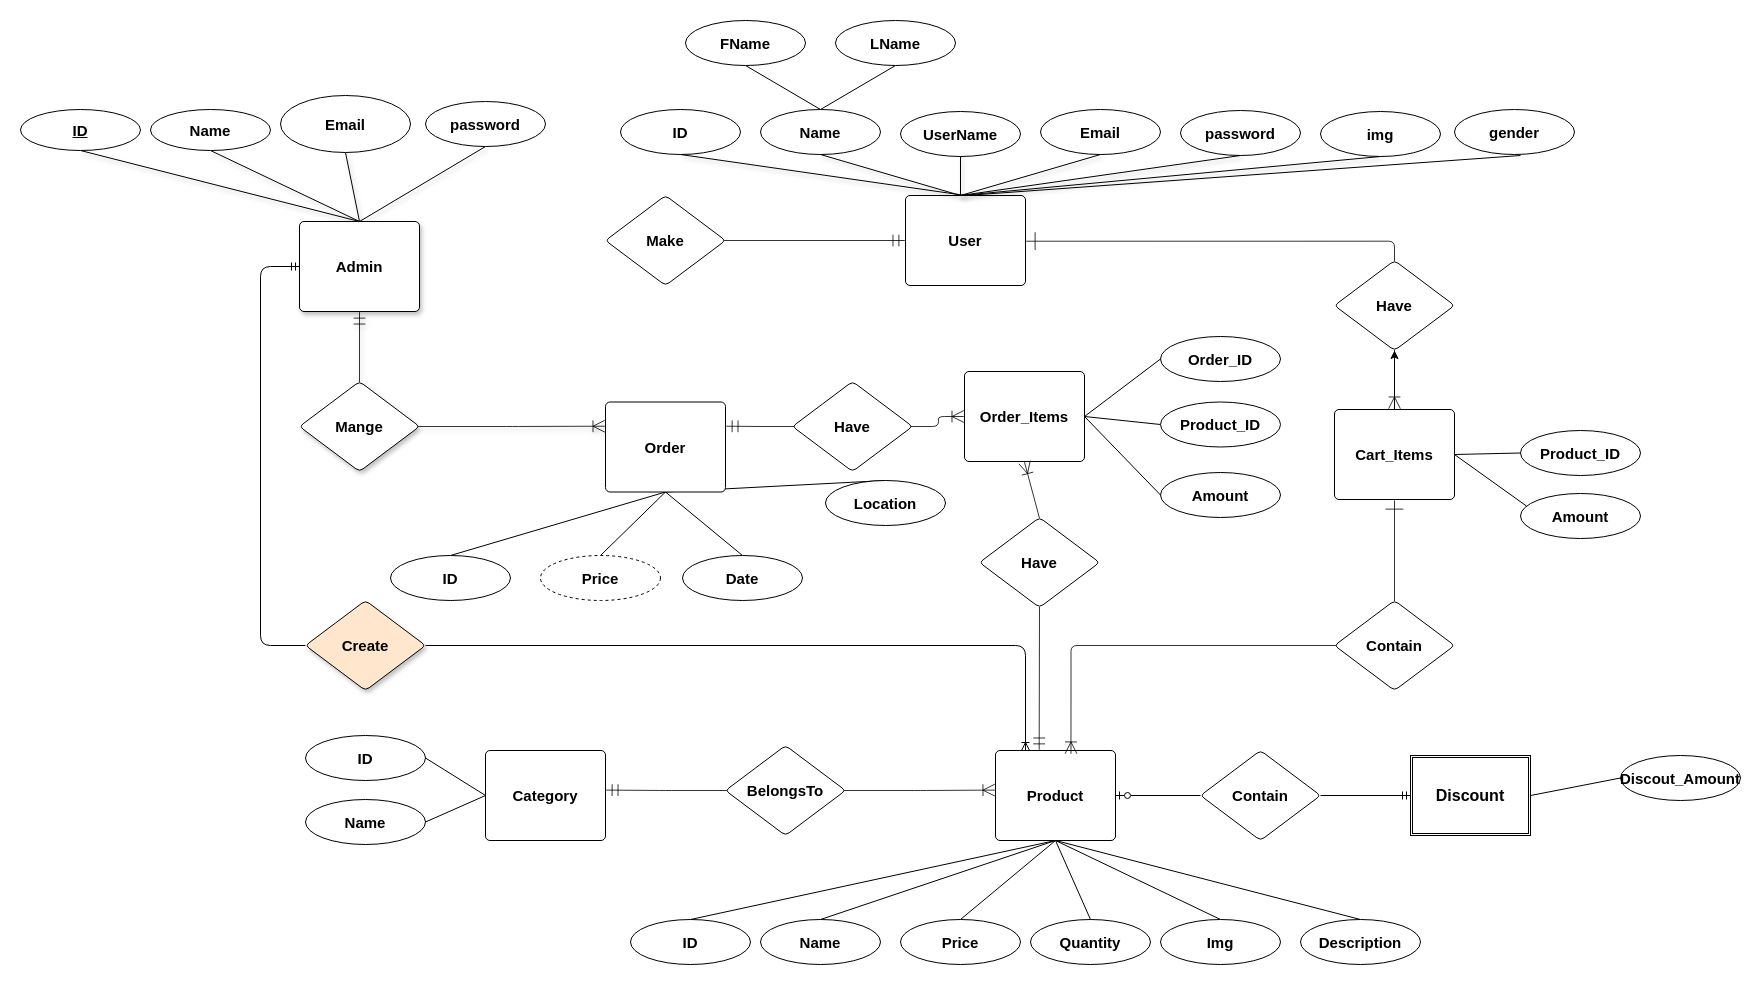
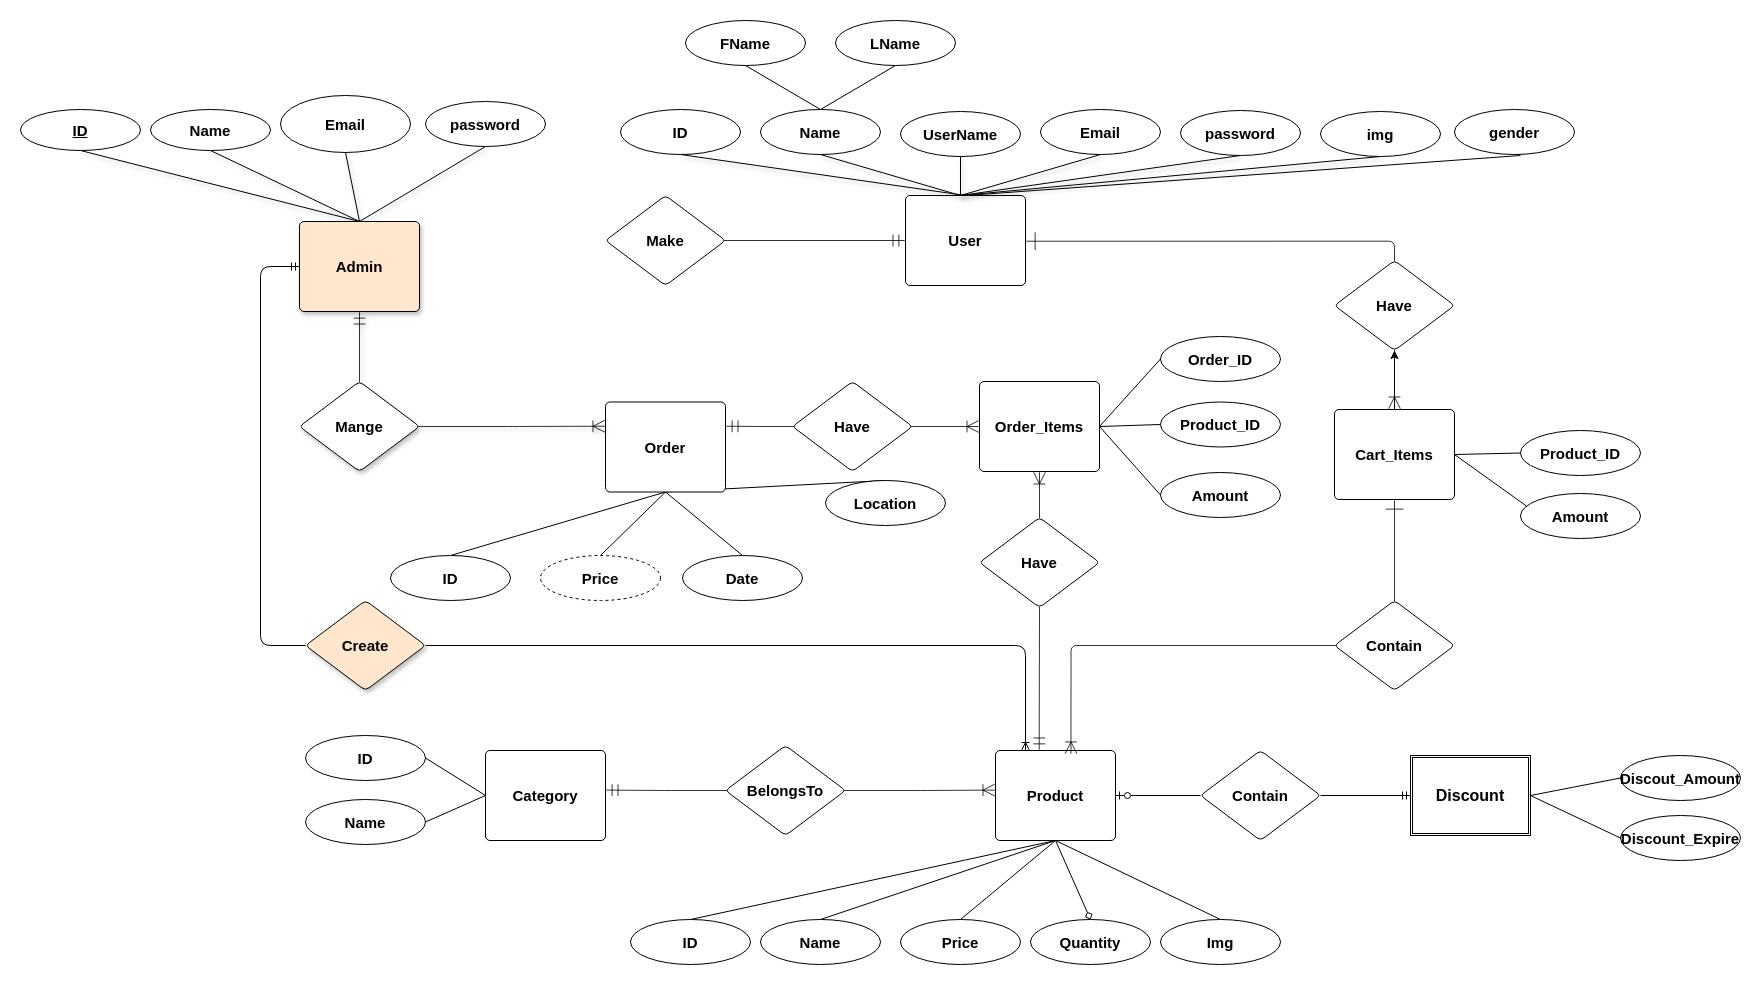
node "Admin": fillcolor #ffffff -> #ffe6cc
node "Order_Items": moved (1025, 417) -> (1040, 427)
edge "Discount" -- "Discount_Expire": added
node "Discount_Expire": added
edge "Product" -- "Description": removed
edge "Product" -- "Quantity": arrowhead none -> diamond
node "Description": removed
